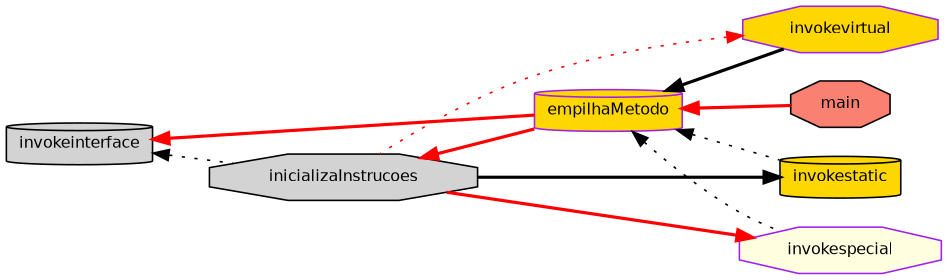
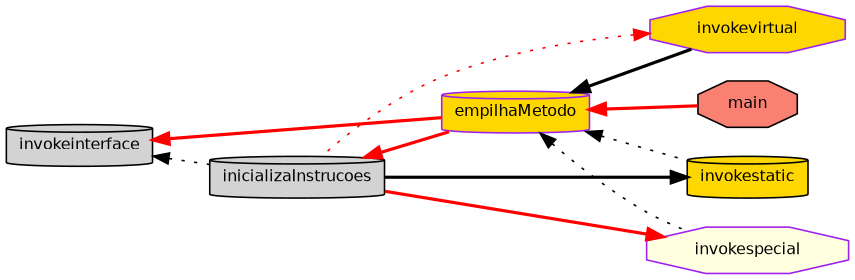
node "inicializaInstrucoes": shape octagon -> cylinder
